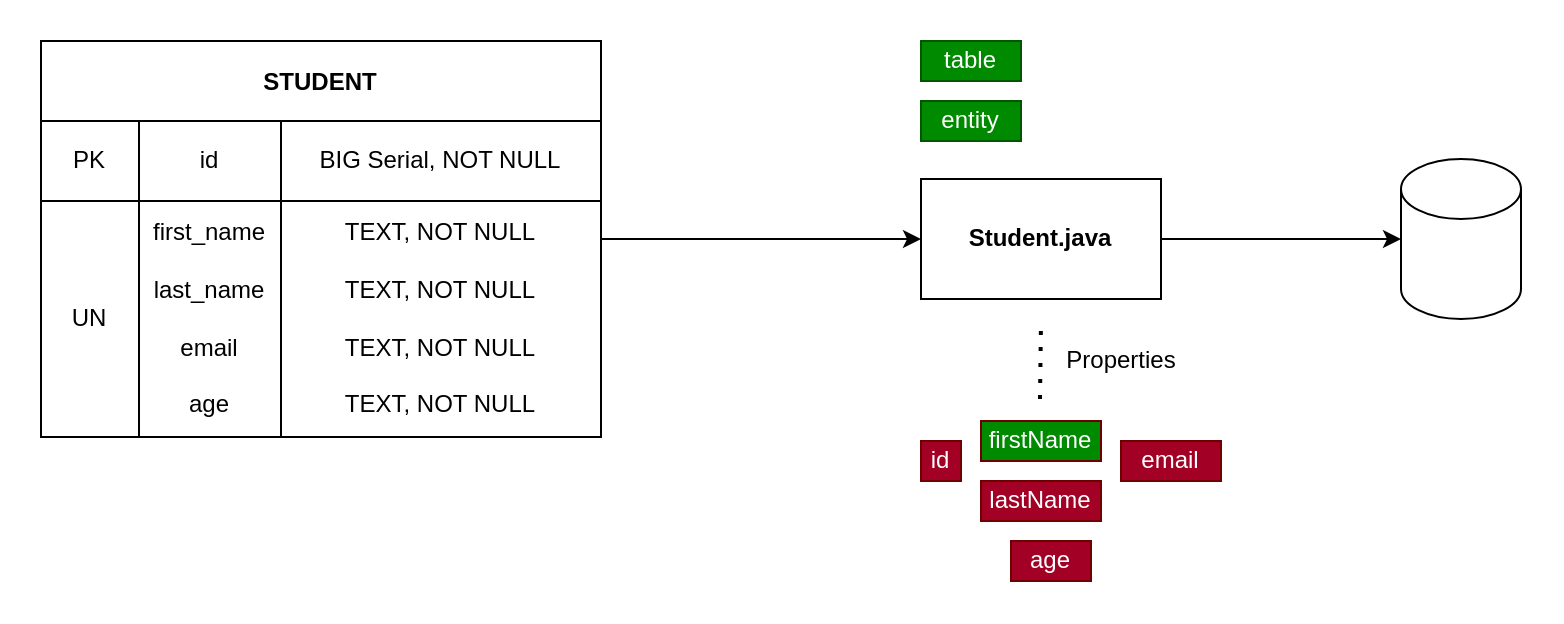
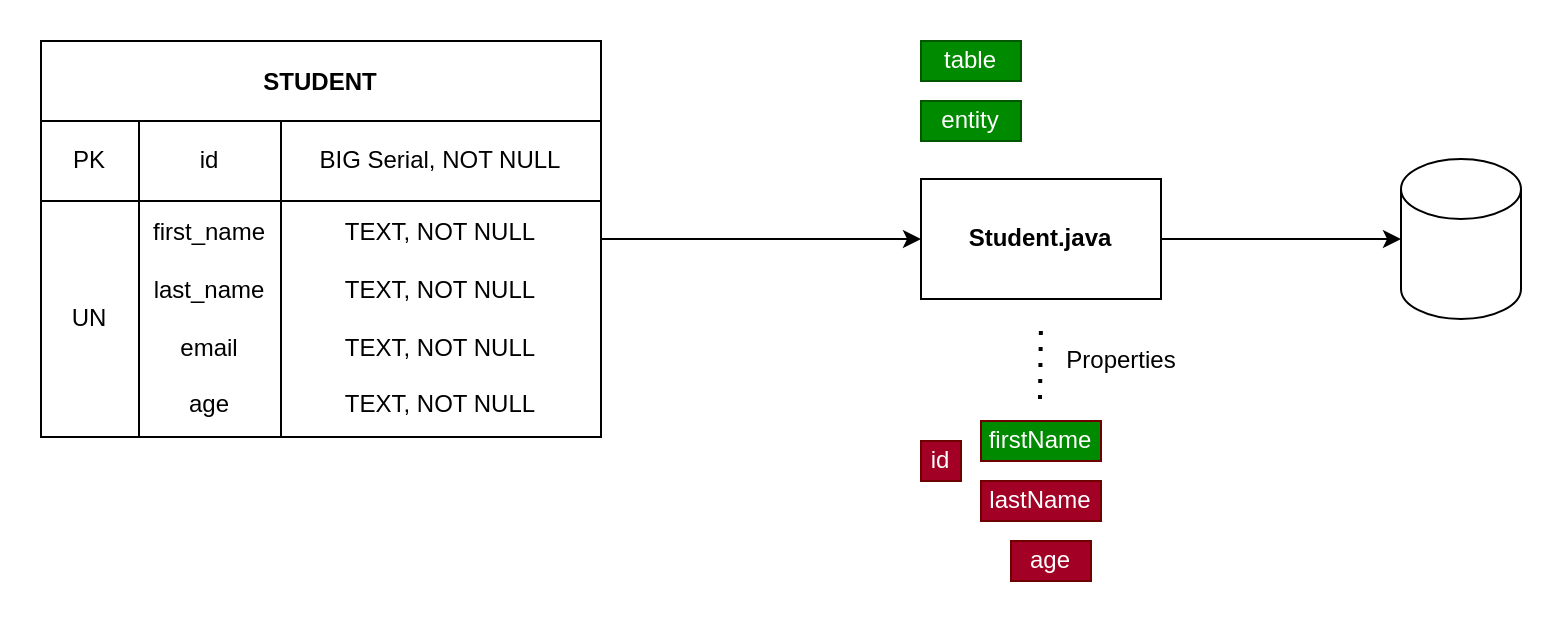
node "email": removed
